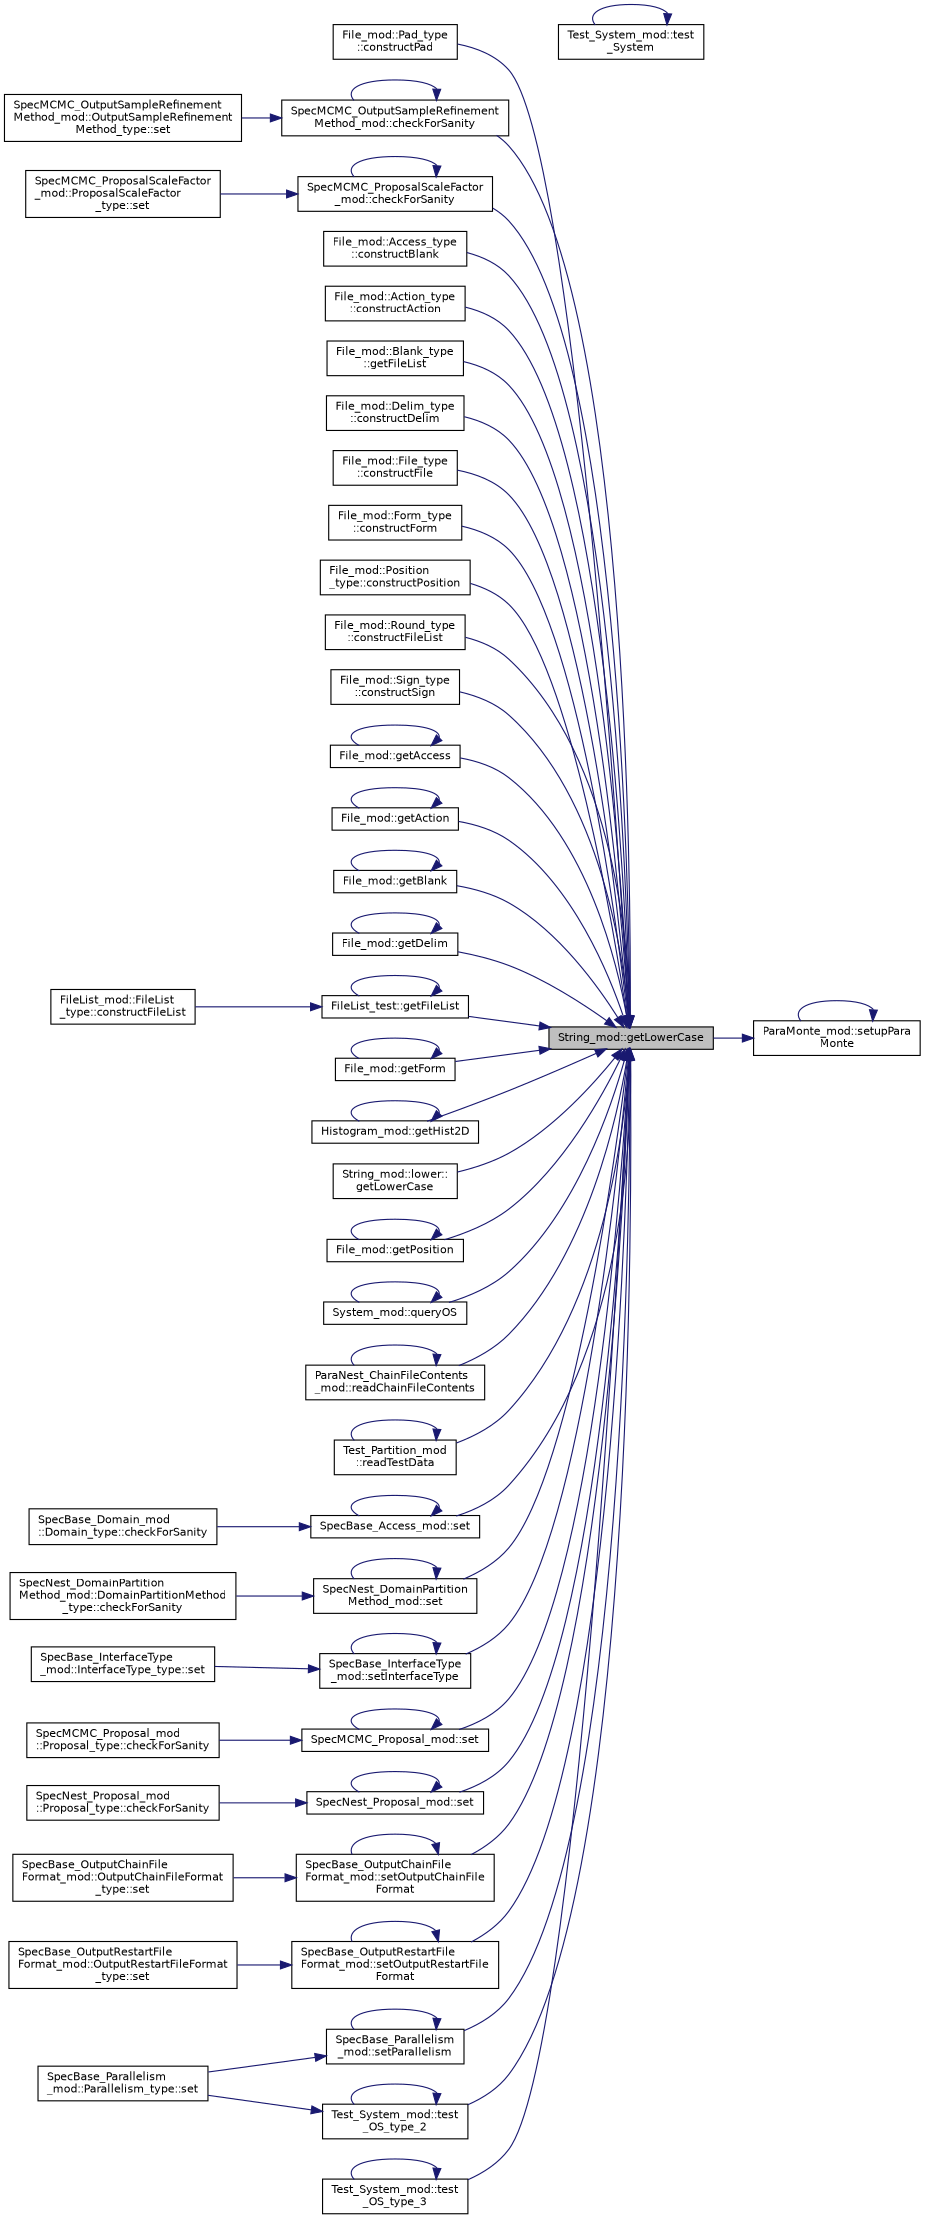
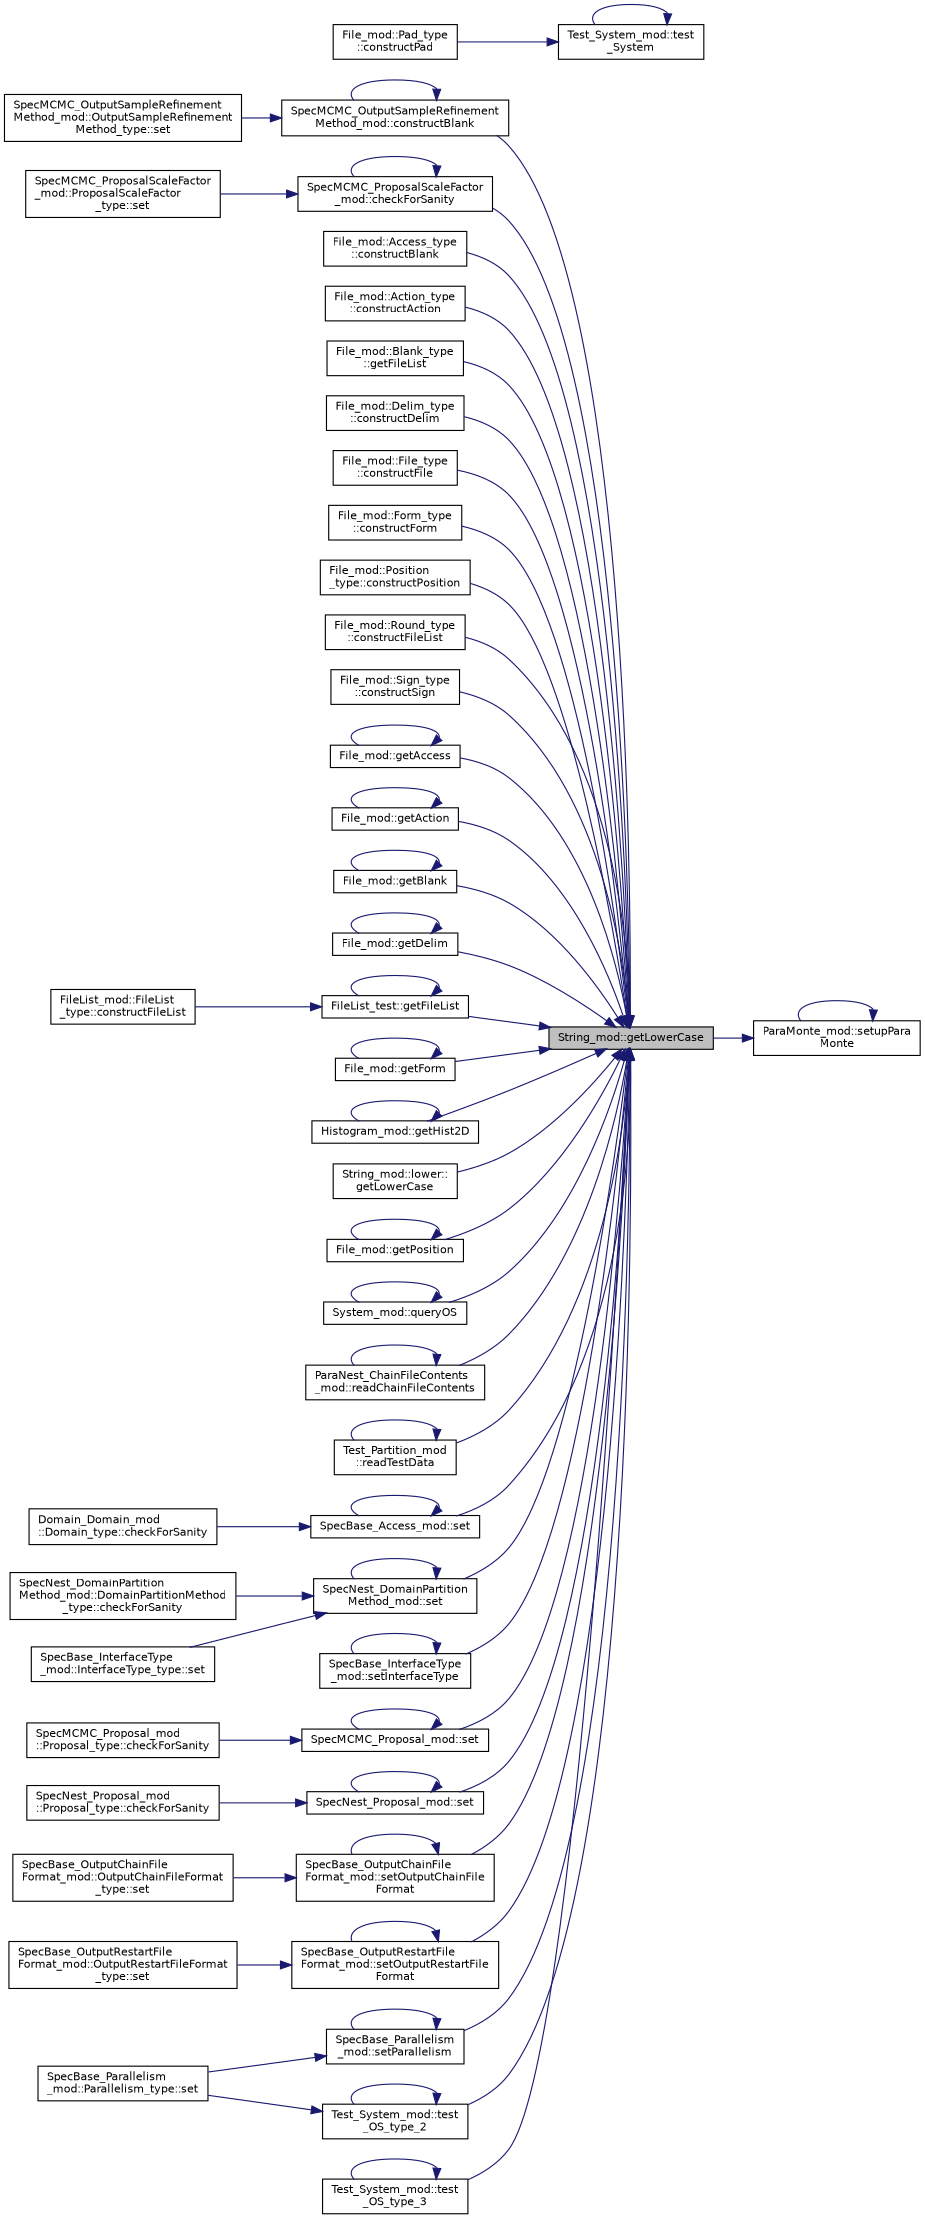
node "SpecMCMC_OutputSampleRefinement Method_mod::checkForSanity": label "SpecMCMC_OutputSampleRefinement Method_mod::checkForSanity" -> "SpecMCMC_OutputSampleRefinement Method_mod::constructBlank"
edge "File_mod::Pad_type ::constructPad" -> "String_mod::getLowerCase": now "File_mod::Pad_type ::constructPad" -> "Test_System_mod::test _System"
node "SpecBase_Domain_mod ::Domain_type::checkForSanity": label "SpecBase_Domain_mod ::Domain_type::checkForSanity" -> "Domain_Domain_mod ::Domain_type::checkForSanity"
edge "SpecBase_InterfaceType _mod::InterfaceType_type::set" -> "SpecBase_InterfaceType _mod::setInterfaceType": now "SpecBase_InterfaceType _mod::InterfaceType_type::set" -> "SpecNest_DomainPartition Method_mod::set"
